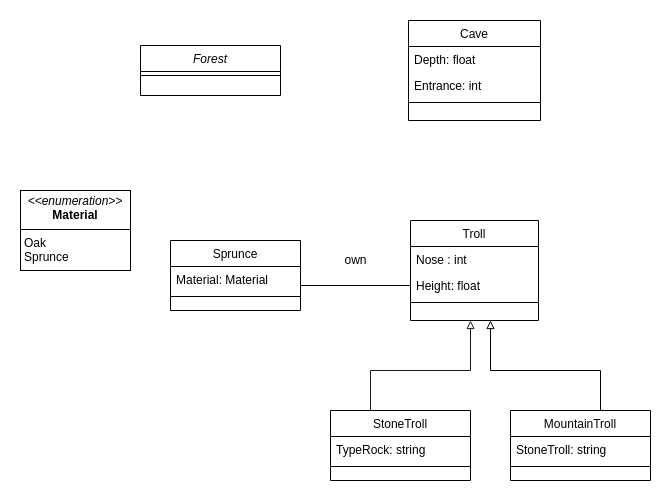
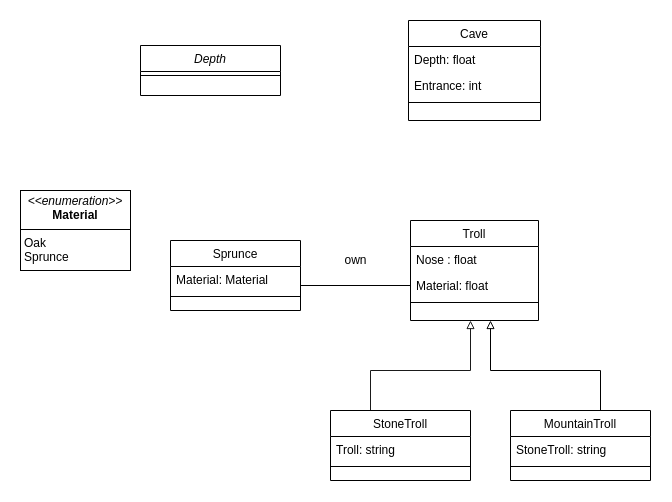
node "Forest": label "Forest" -> "Depth"
node "Nose : int": label "Nose : int" -> "Nose : float"
node "Height: float": label "Height: float" -> "Material: float"
node "TypeRock: string": label "TypeRock: string" -> "Troll: string"
